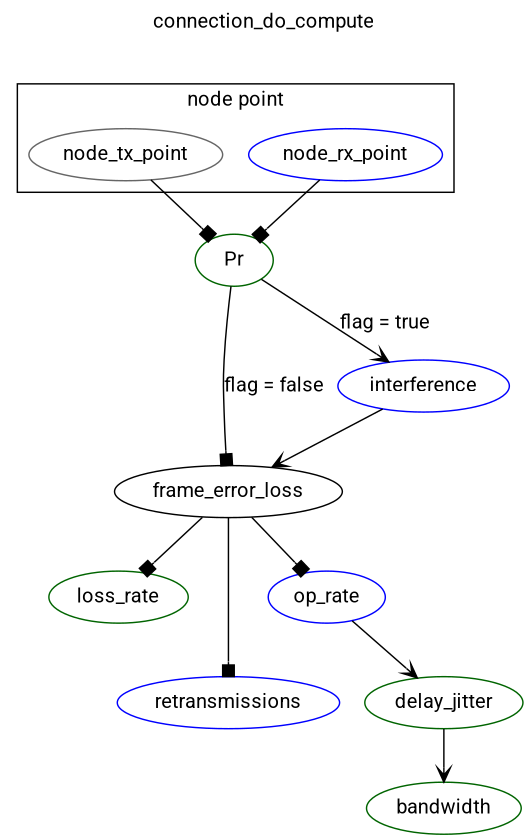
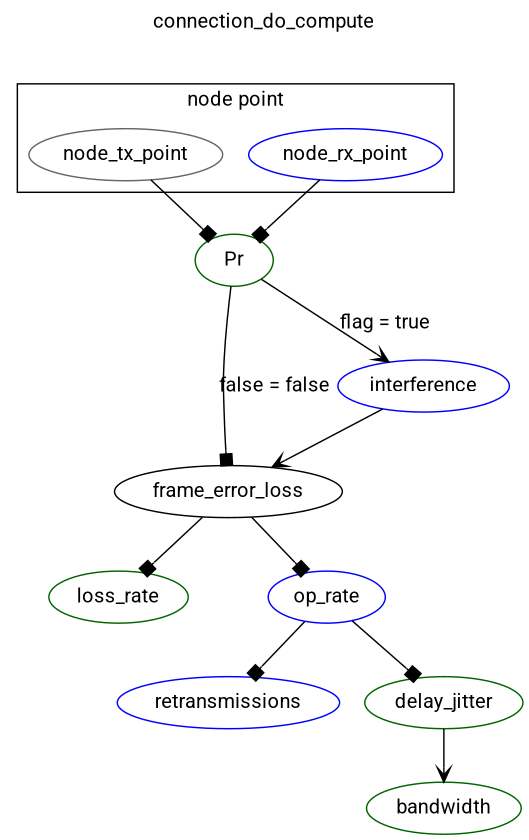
edge "Pr" -> "frame_error_loss": label "flag = false" -> "false = false"
edge "frame_error_loss" -> "retransmissions": now "op_rate" -> "retransmissions"
edge "op_rate" -> "delay_jitter": arrowhead vee -> box
